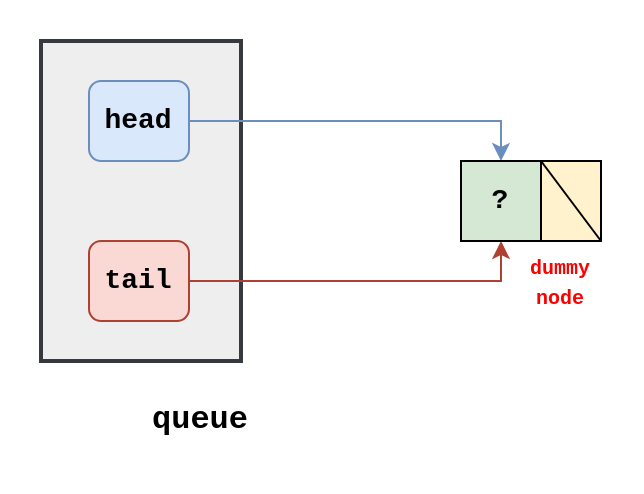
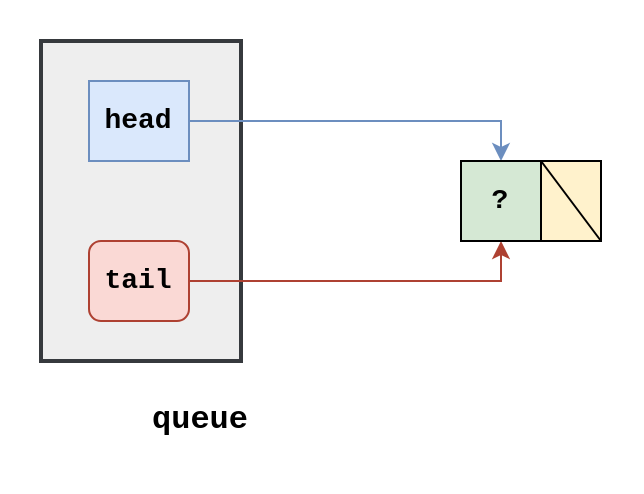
node "head": shape rounded rectangle -> rectangle
node "dummy node": removed
